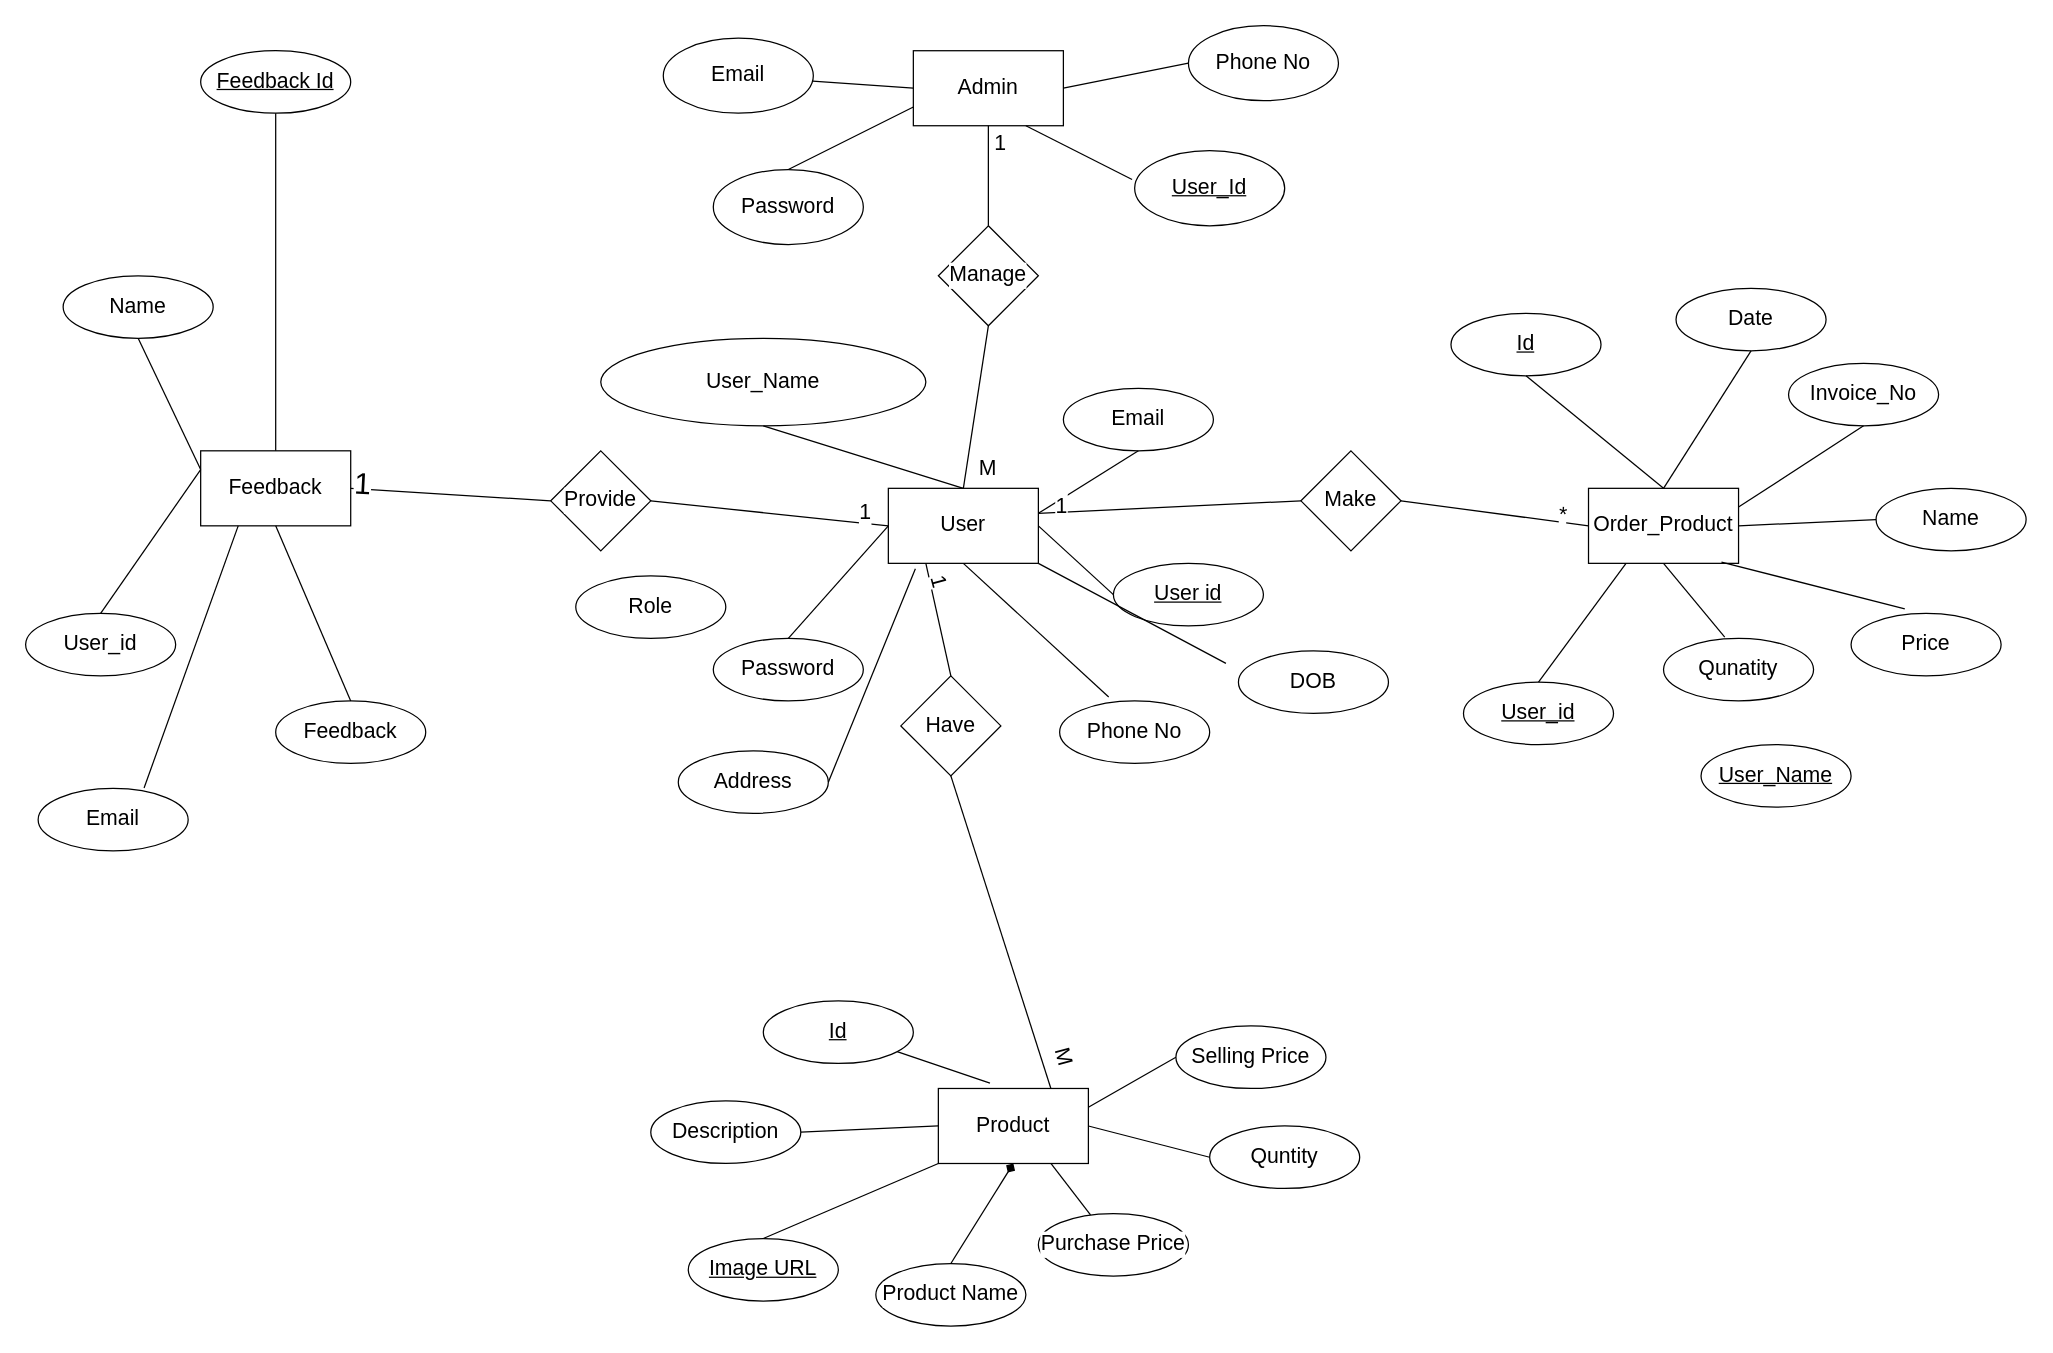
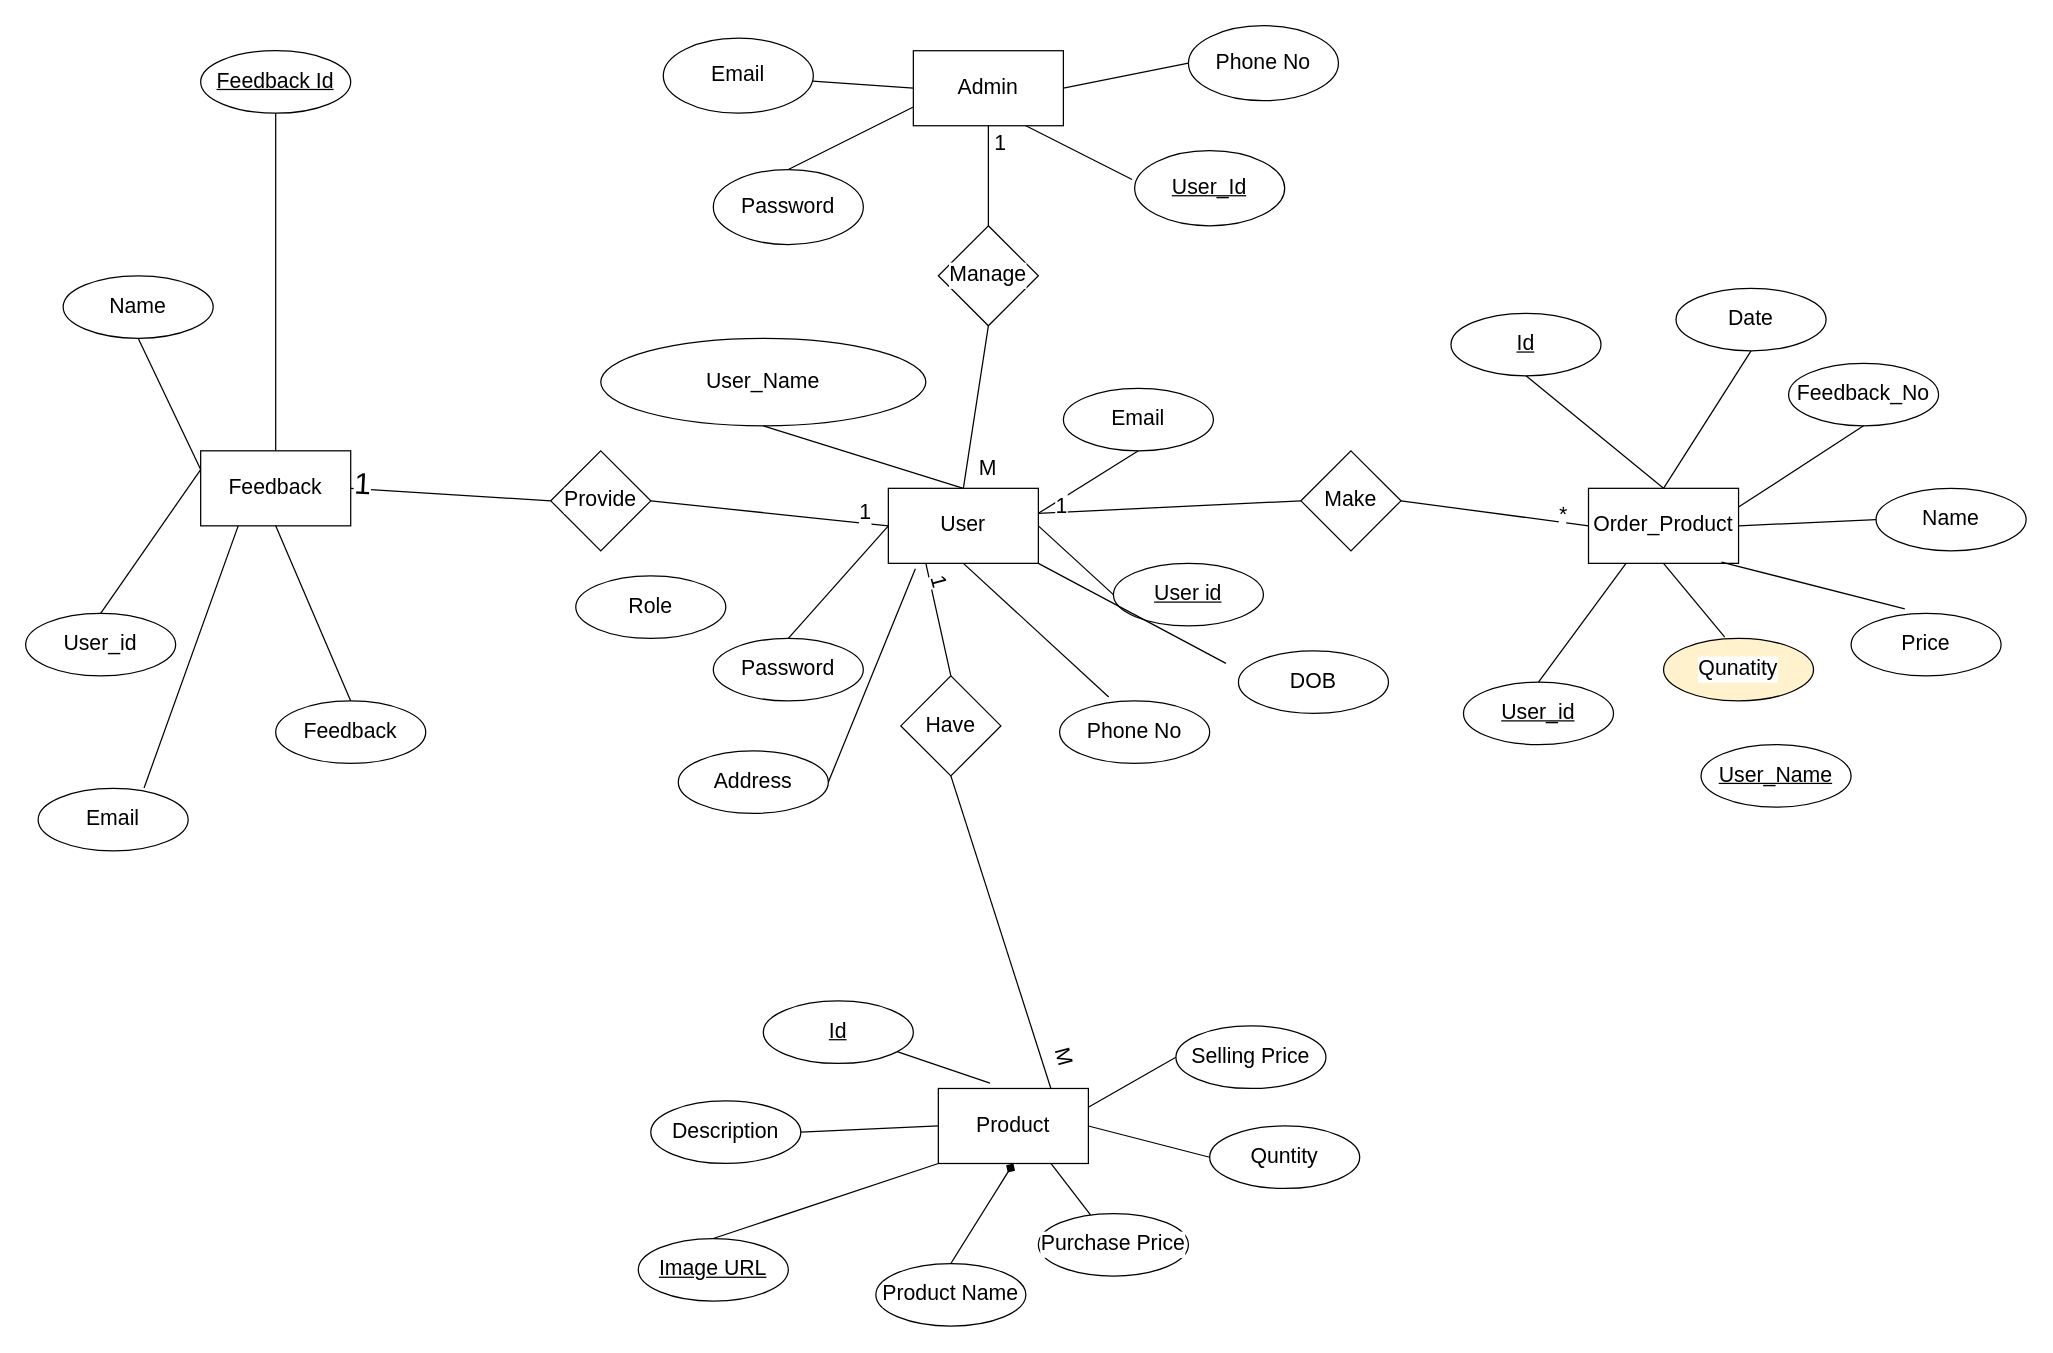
node "Invoice_No": label "Invoice_No" -> "Feedback_No"
node "Qunatity": fillcolor #ffffff -> #fff2cc
node "Image URL": moved (763, 1269) -> (713, 1269)
